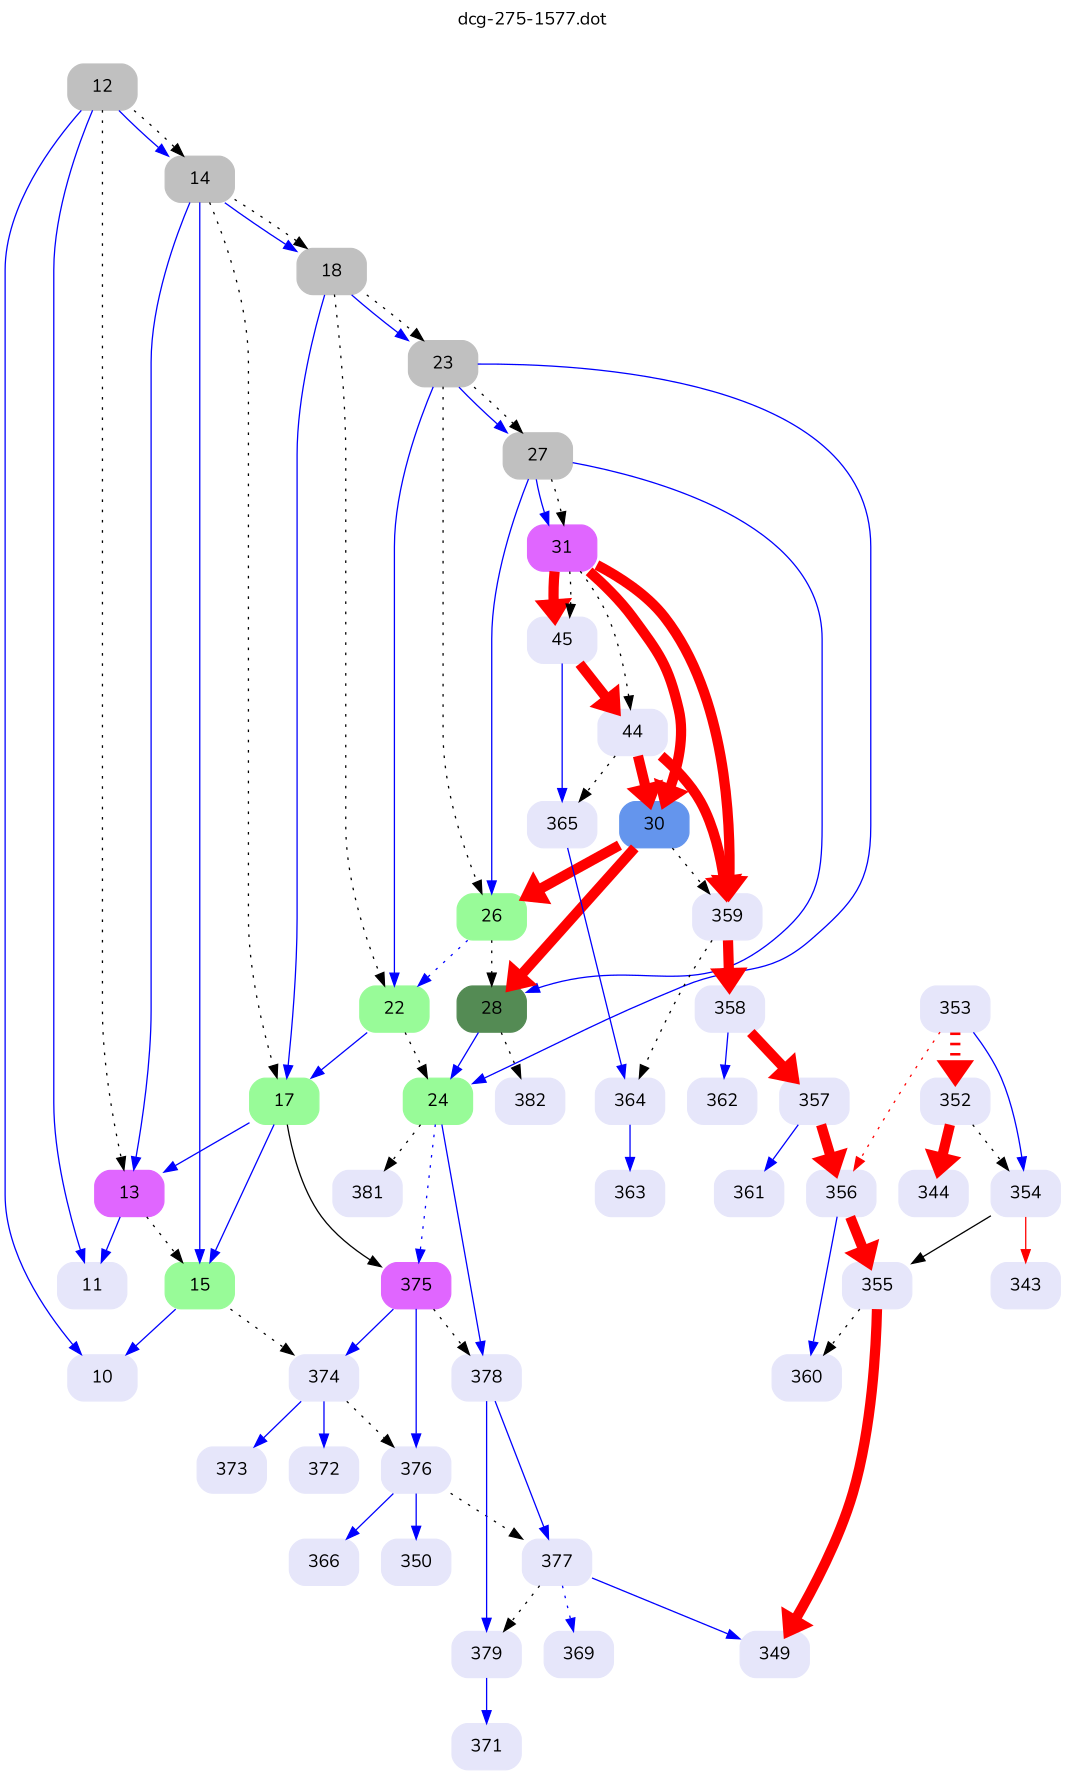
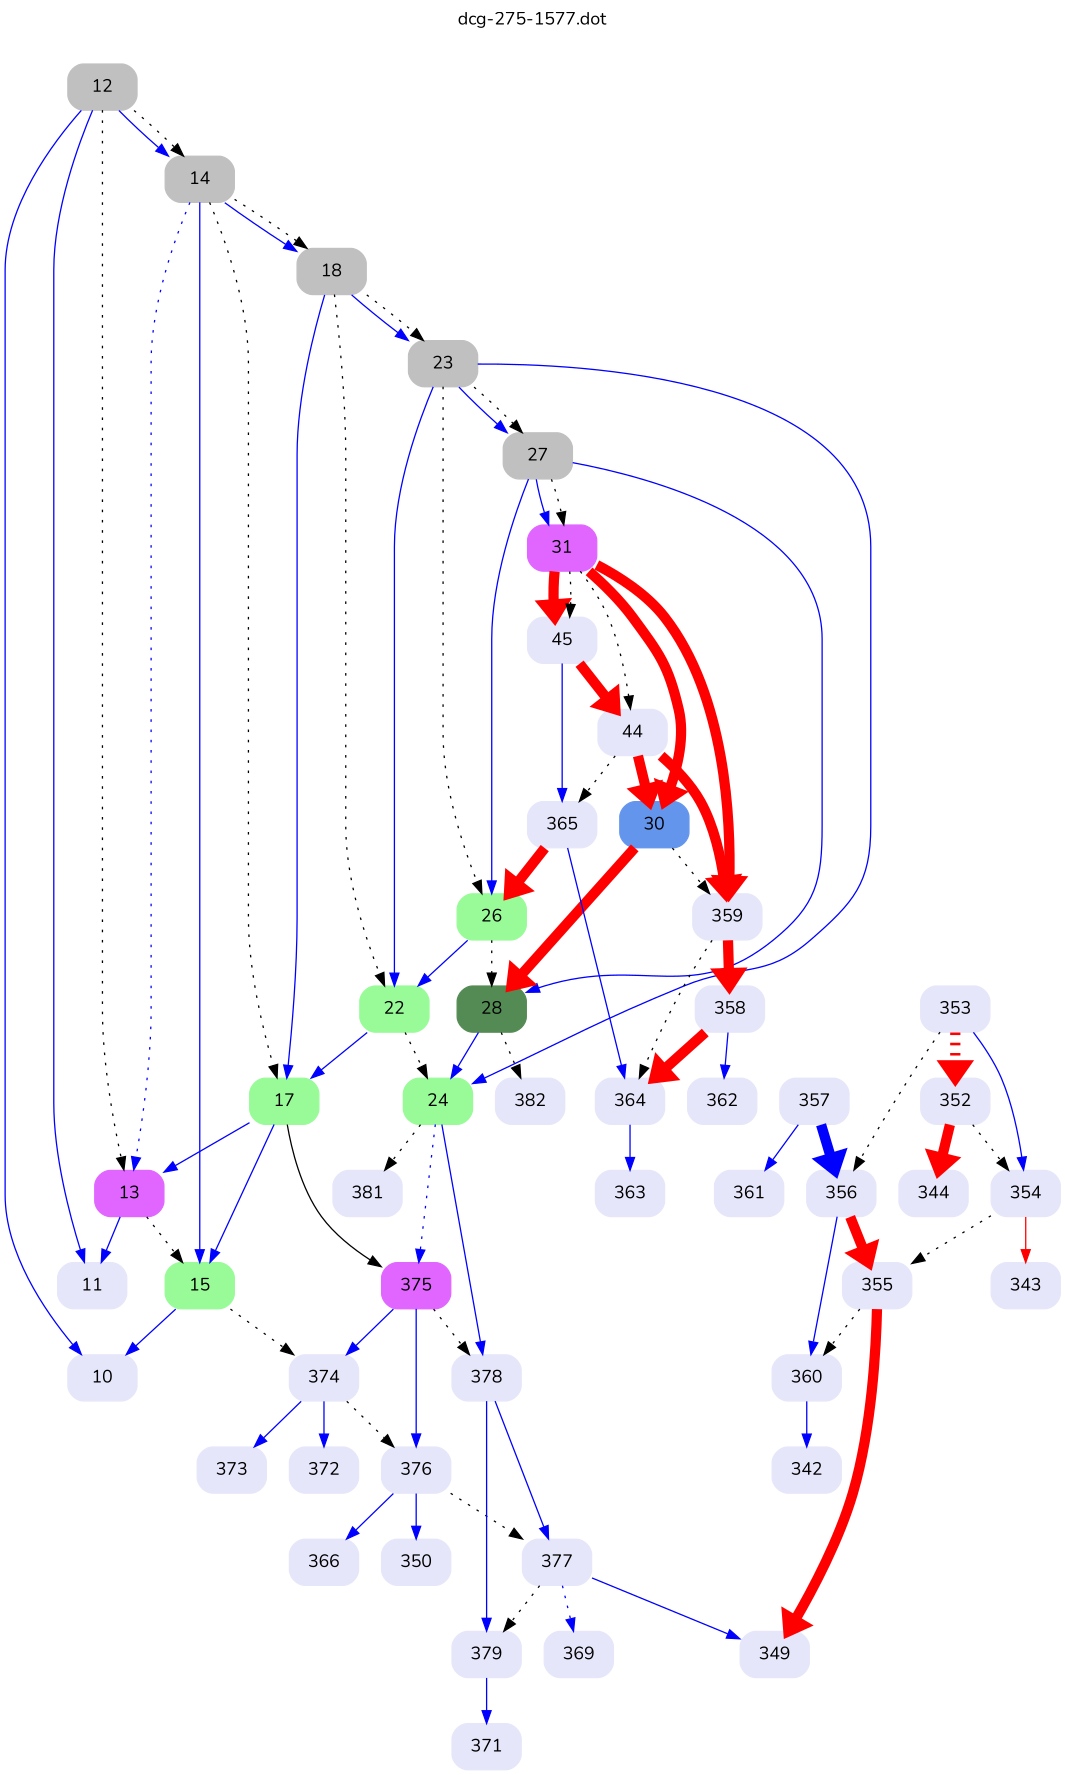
edge "14" -> "13": style solid -> dotted
edge "30" -> "26": now "365" -> "26"
edge "26" -> "22": style dotted -> solid
edge "358" -> "357": now "358" -> "364"
edge "353" -> "356": color red -> black
edge "357" -> "356": color red -> blue
edge "354" -> "355": style solid -> dotted
node "342": added
